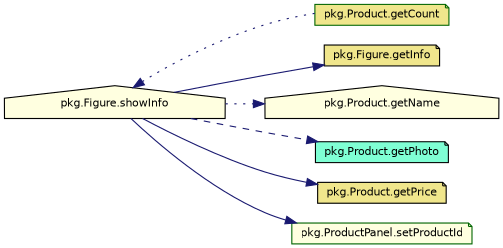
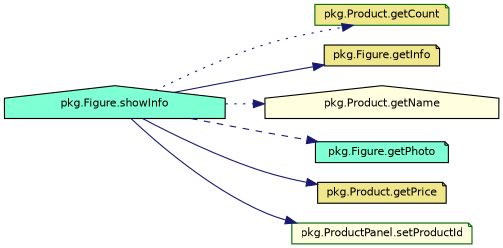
edge "pkg.Product.getCount" -> "pkg.Figure.showInfo": reversed
node "pkg.Figure.showInfo": fillcolor lightyellow -> aquamarine
node "pkg.Product.getPhoto": label "pkg.Product.getPhoto" -> "pkg.Figure.getPhoto"
